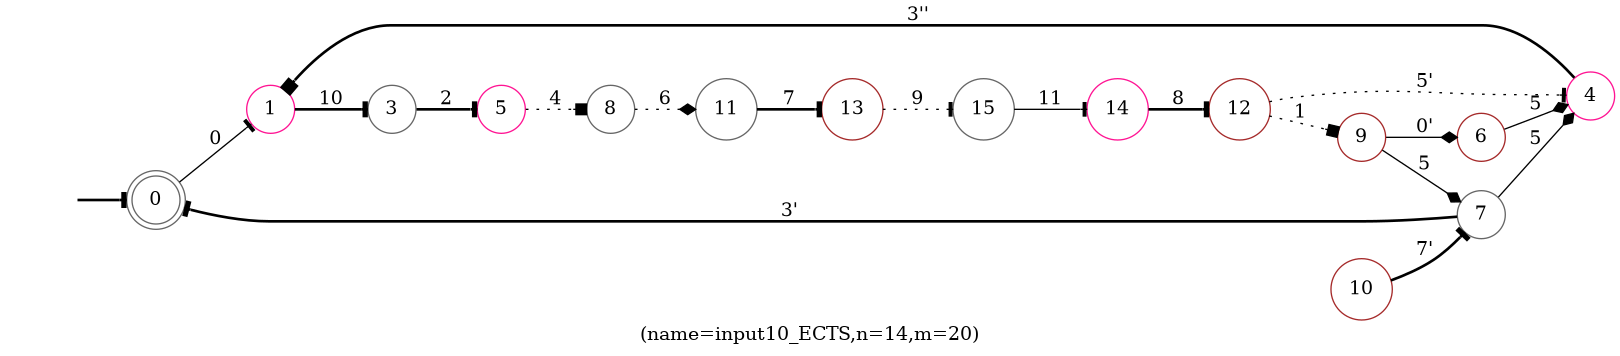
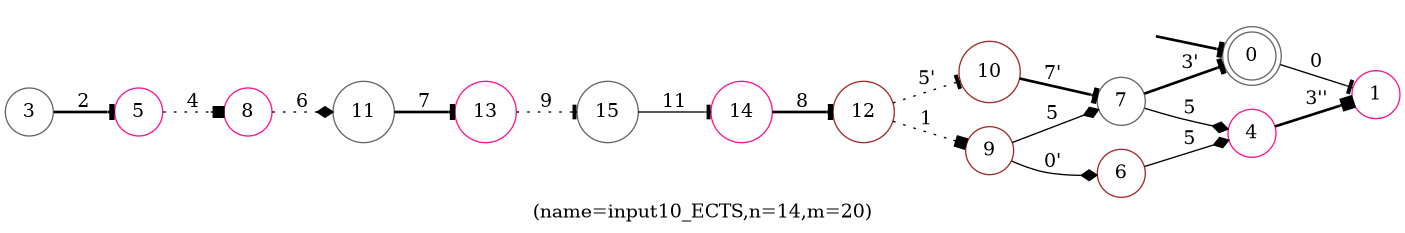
edge "12" -> "4": now "12" -> "10"
edge "1" -> "3": removed, label "10"
node "8": color gray40 -> deeppink
node "13": color brown -> deeppink
